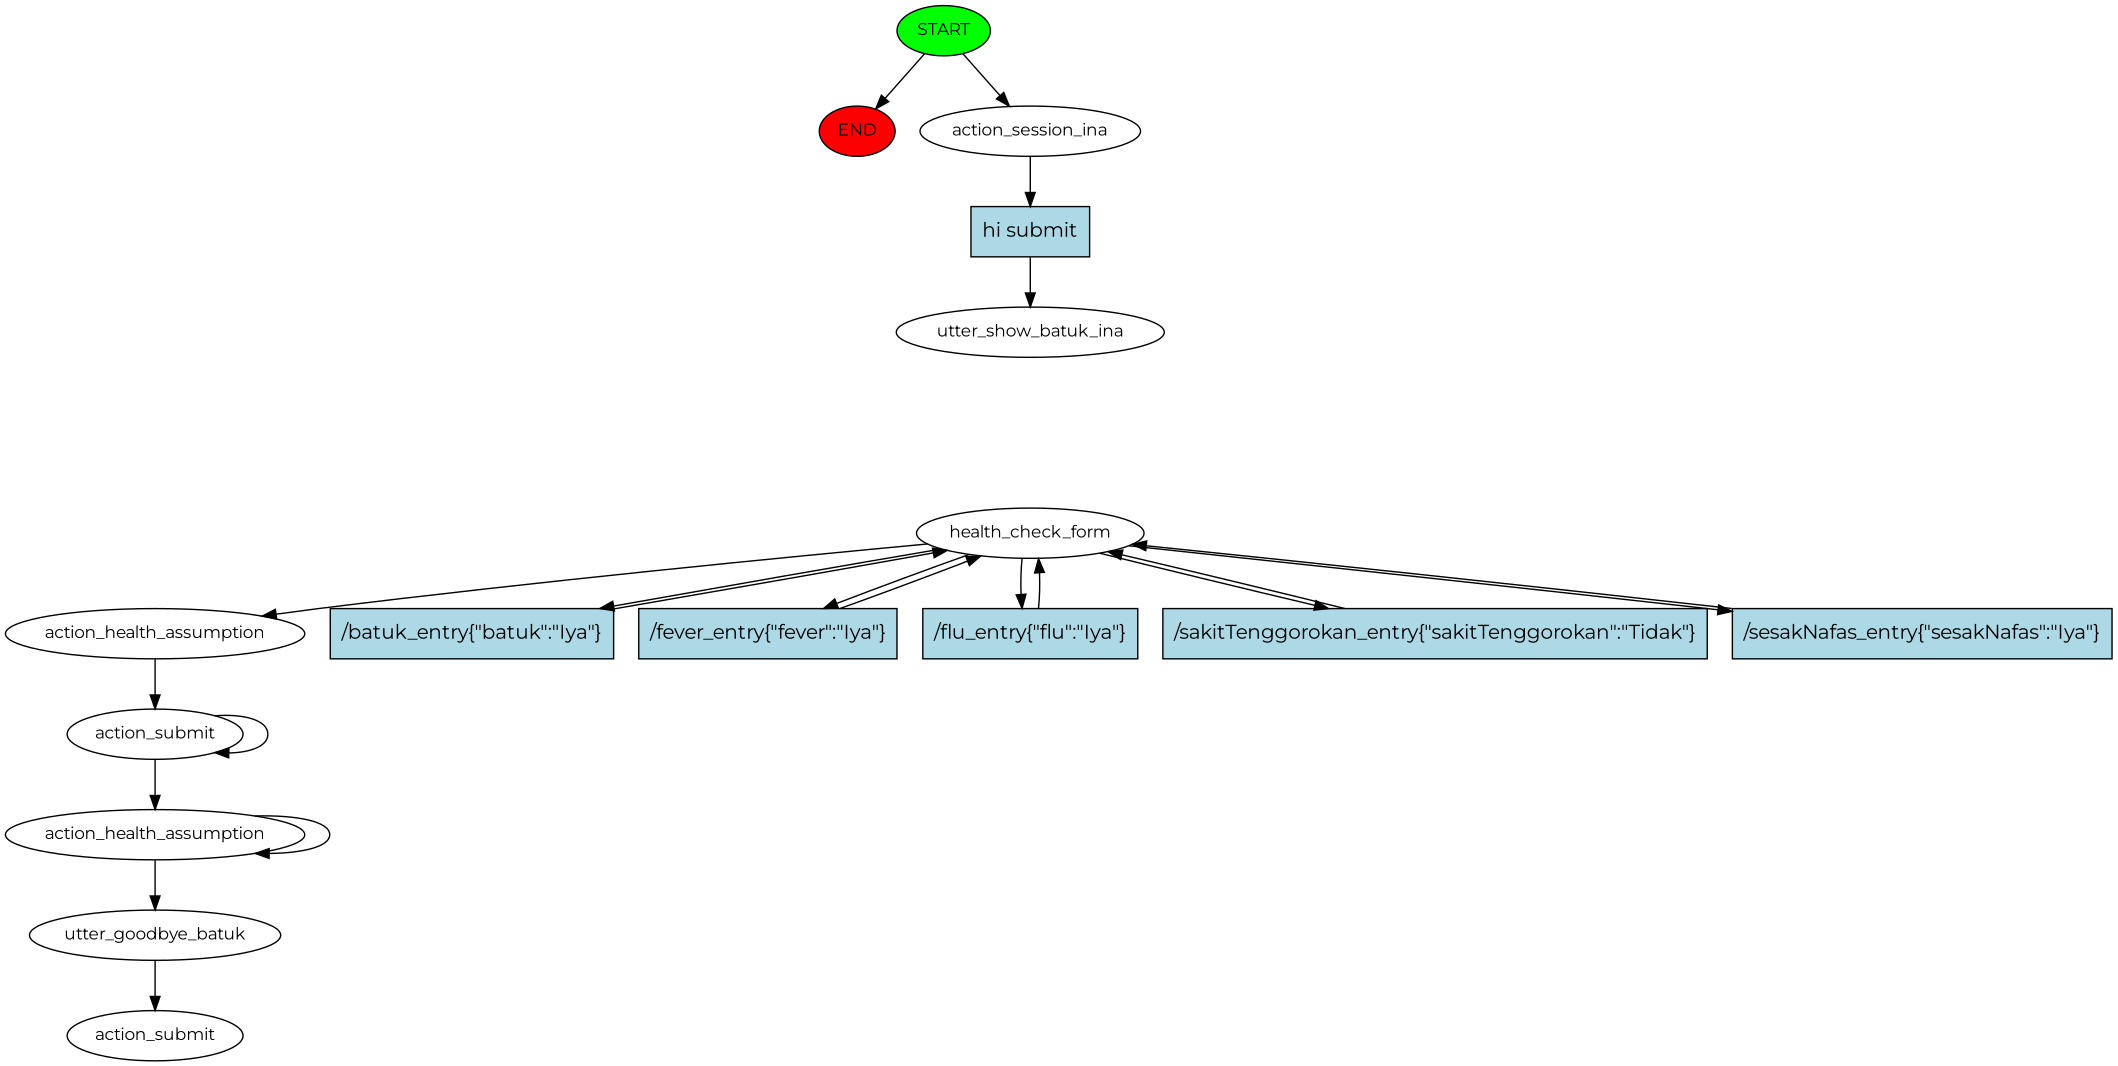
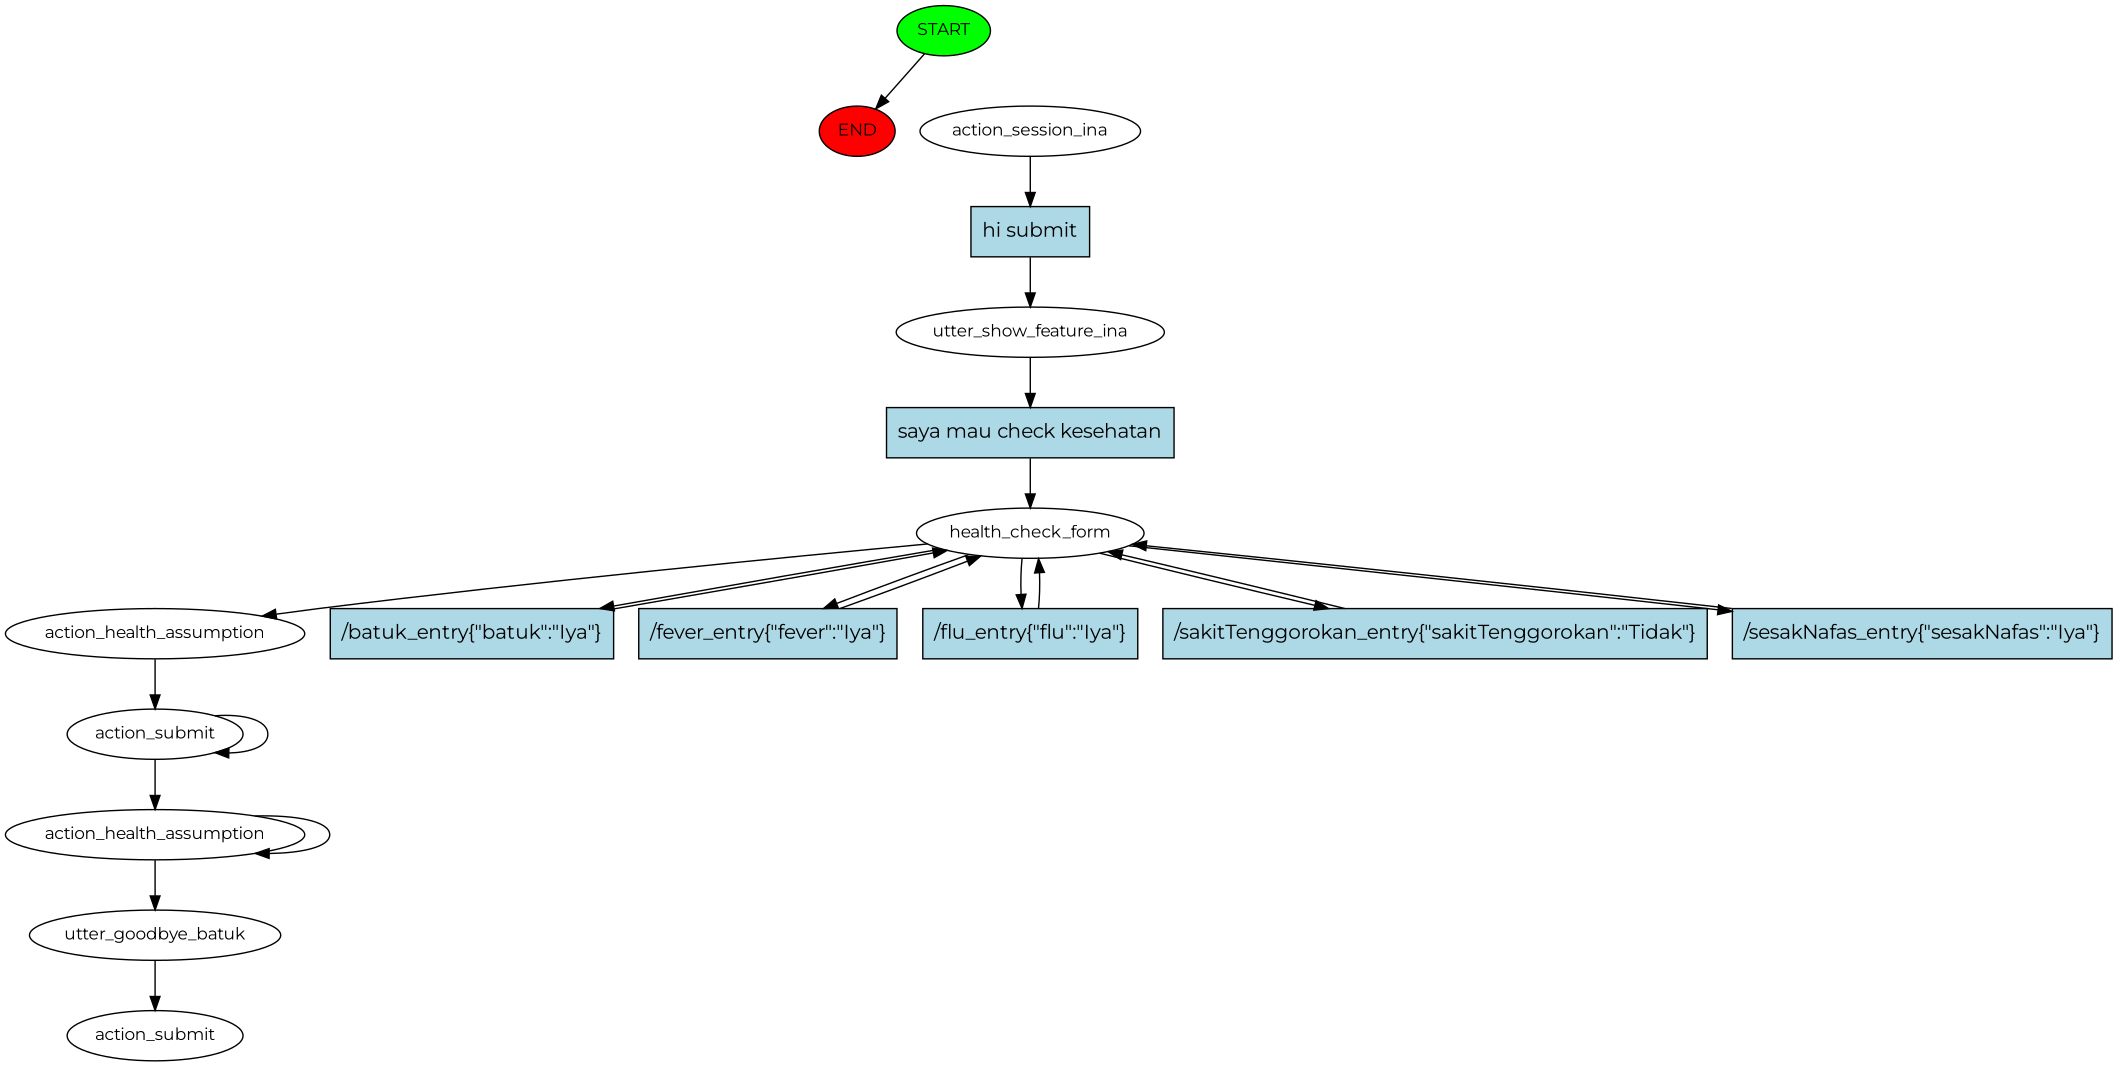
edge "START" -> "action_session_ina": removed
node "utter_show_batuk_ina": label "utter_show_batuk_ina" -> "utter_show_feature_ina"
node "saya mau check kesehatan": added
